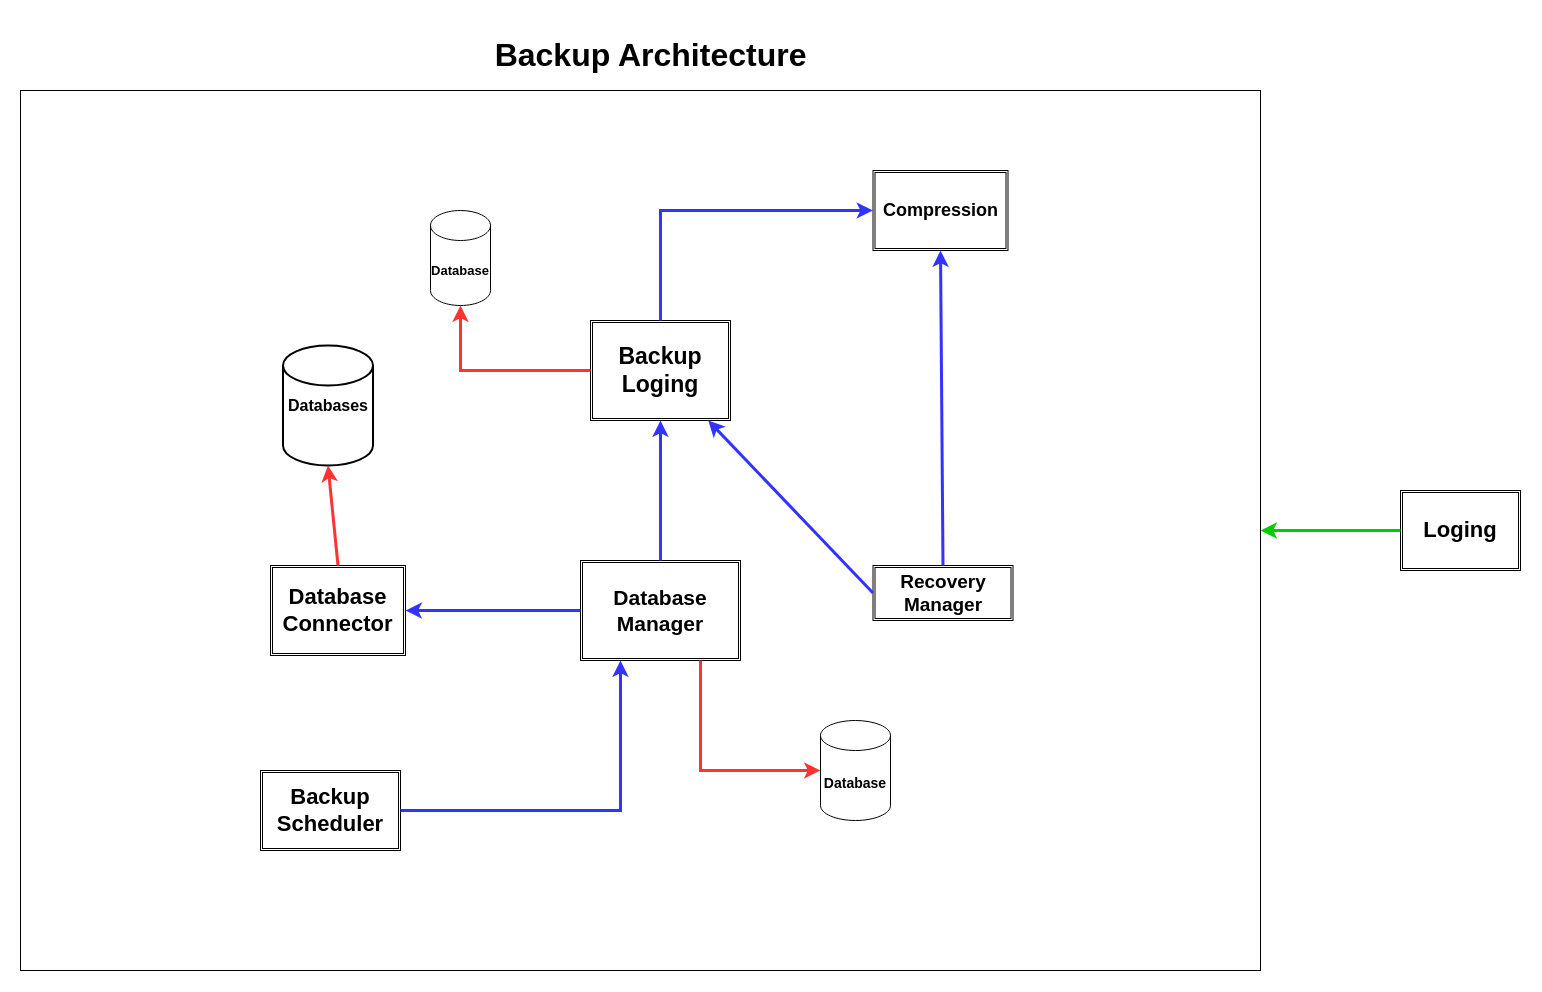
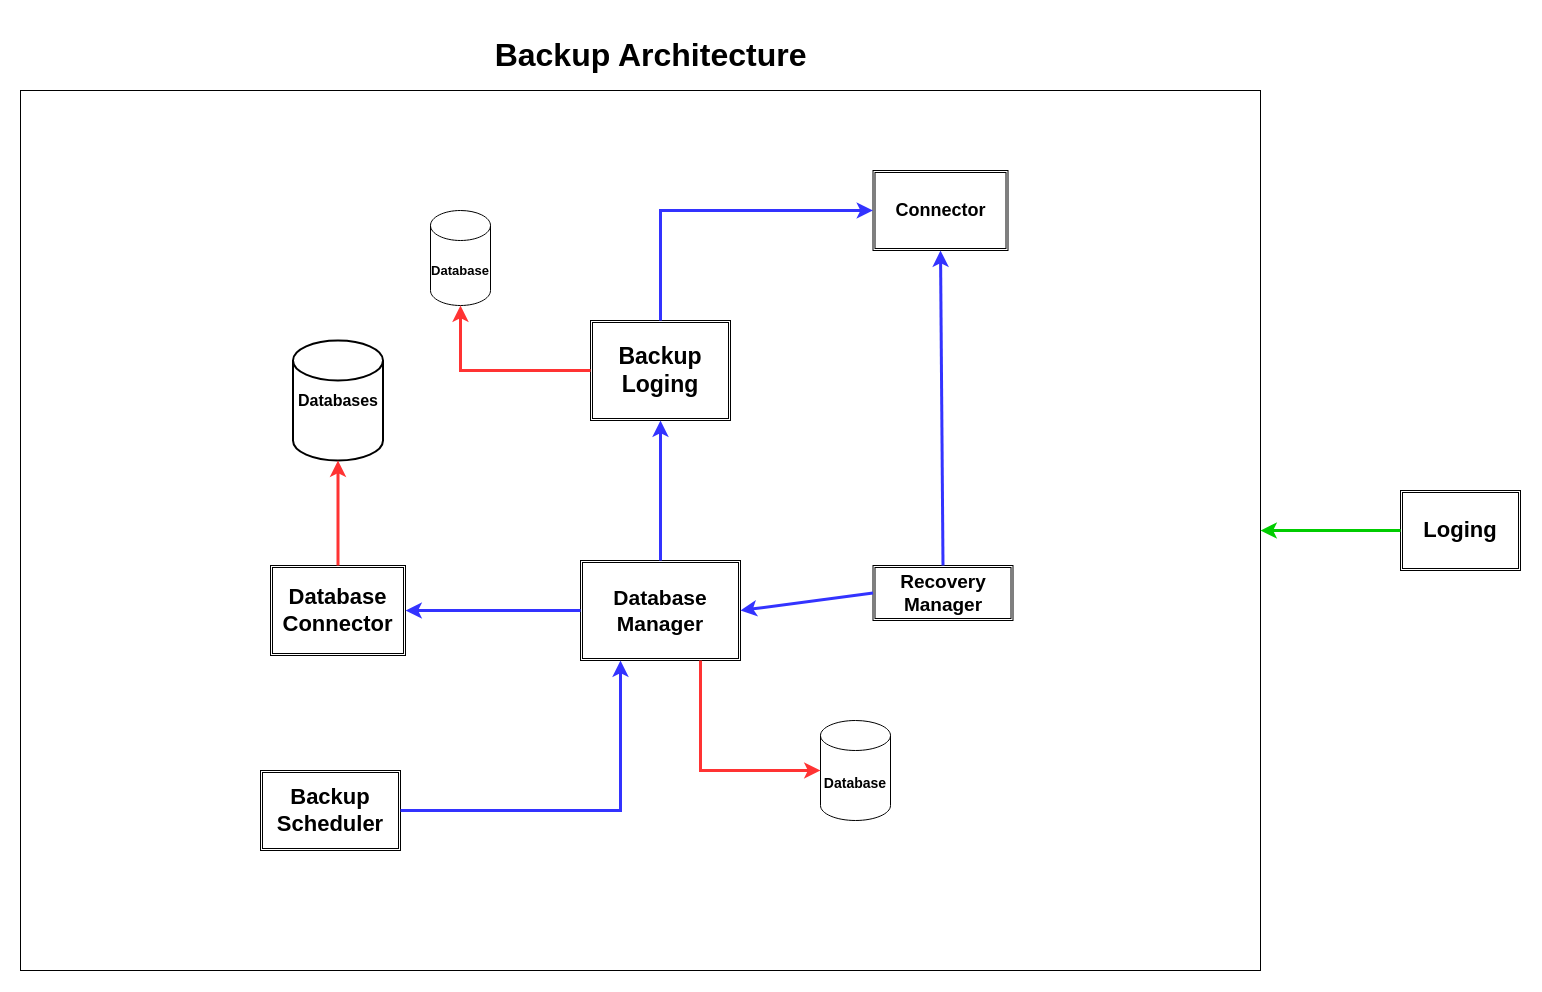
node "Compression": label "Compression" -> "Connector"
node "Databases": moved (328, 406) -> (338, 401)
edge "Recovery Manager" -> "Backup Loging": now "Recovery Manager" -> "Database Manager"
